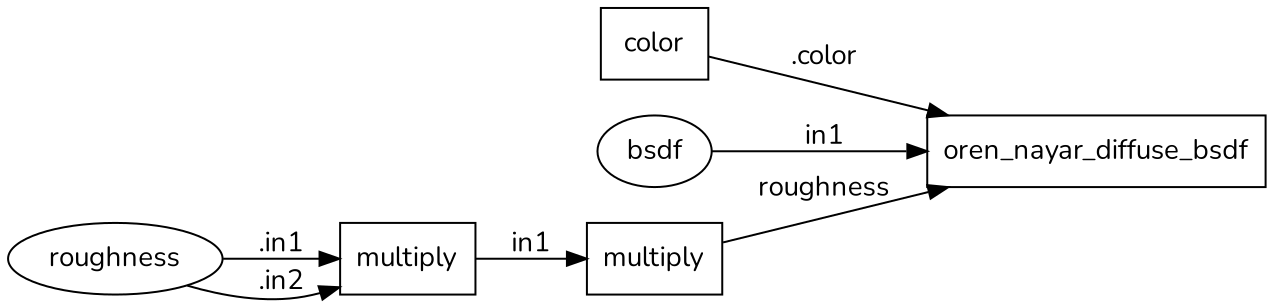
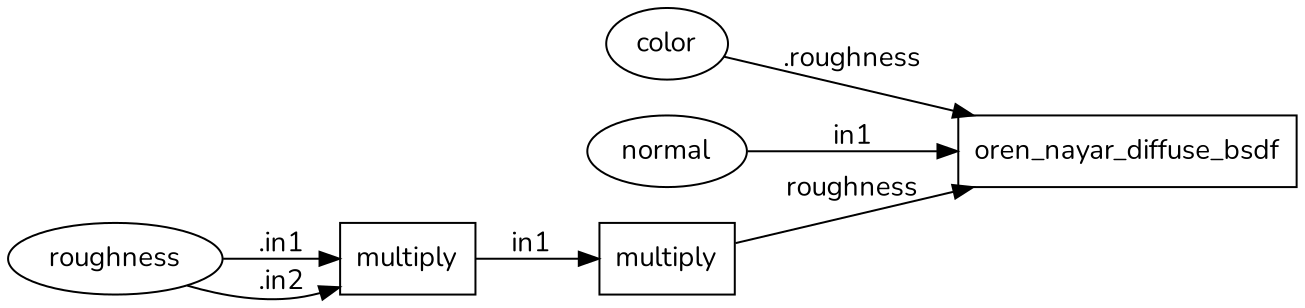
node "color": shape box -> ellipse
edge "color" -> "oren_nayar_diffuse_bsdf": label ".color" -> ".roughness"
node "bsdf": label "bsdf" -> "normal"
